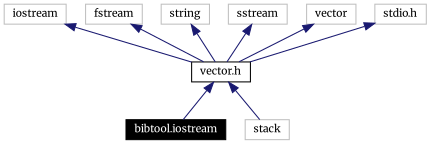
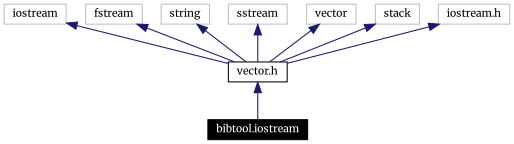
node "stdio.h": label "stdio.h" -> "iostream.h"
edge "stack" -> "vector.h": reversed
